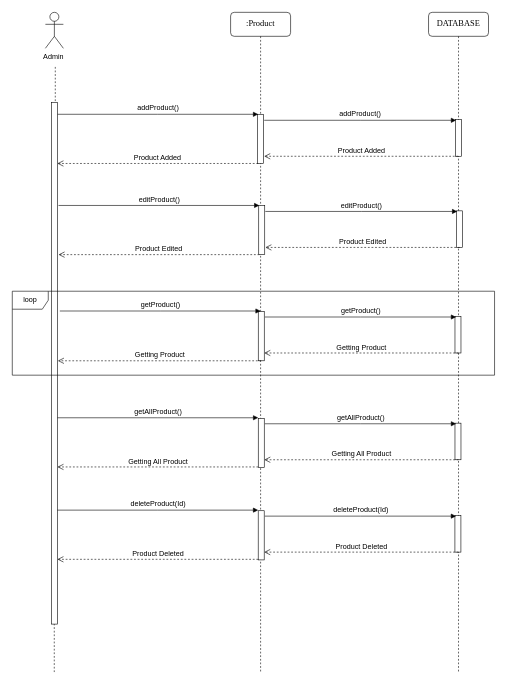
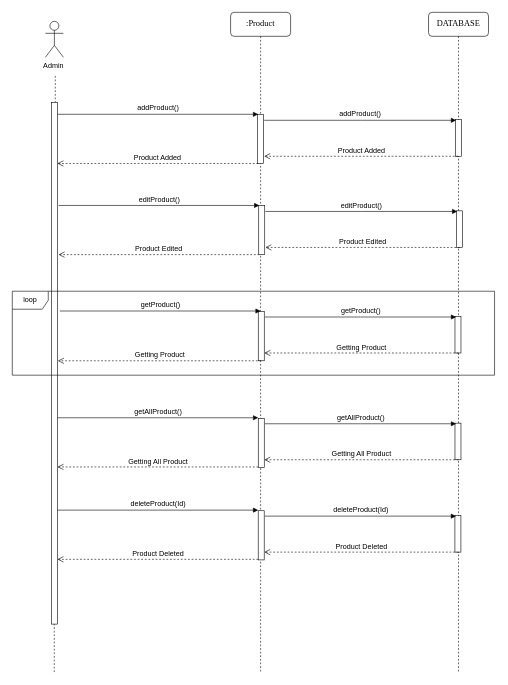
node "Admin": moved (54, 30) -> (54, 39)
